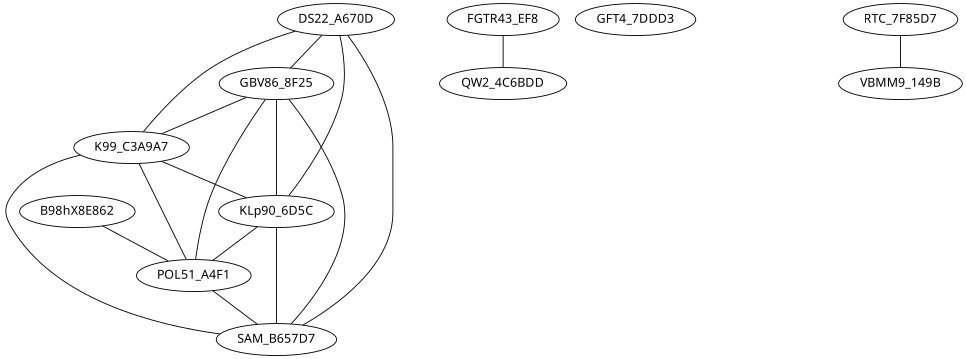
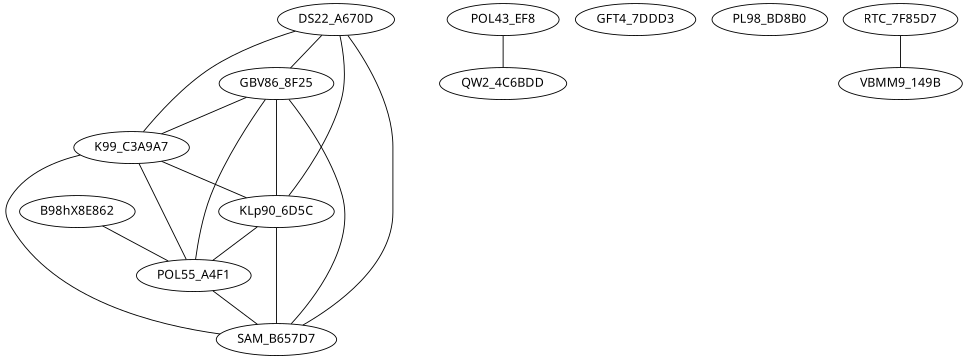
node "FGTR43_EF8": label "FGTR43_EF8" -> "POL43_EF8"
node "PL98_BD8B0": added
node "POL51_A4F1": label "POL51_A4F1" -> "POL55_A4F1"
